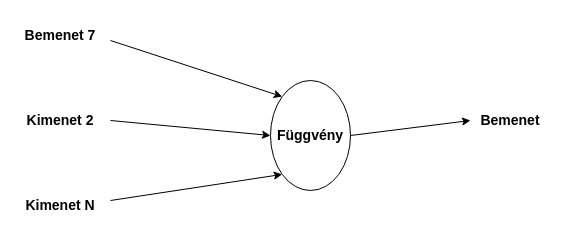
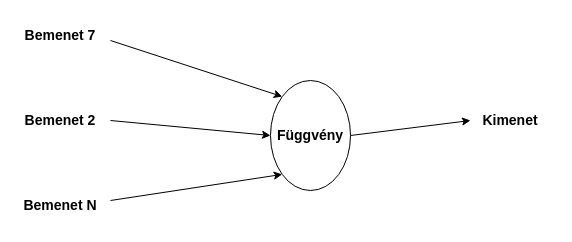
node "Kimenet 2": label "Kimenet 2" -> "Bemenet 2"
node "Bemenet": label "Bemenet" -> "Kimenet"
node "Kimenet N": label "Kimenet N" -> "Bemenet N"
